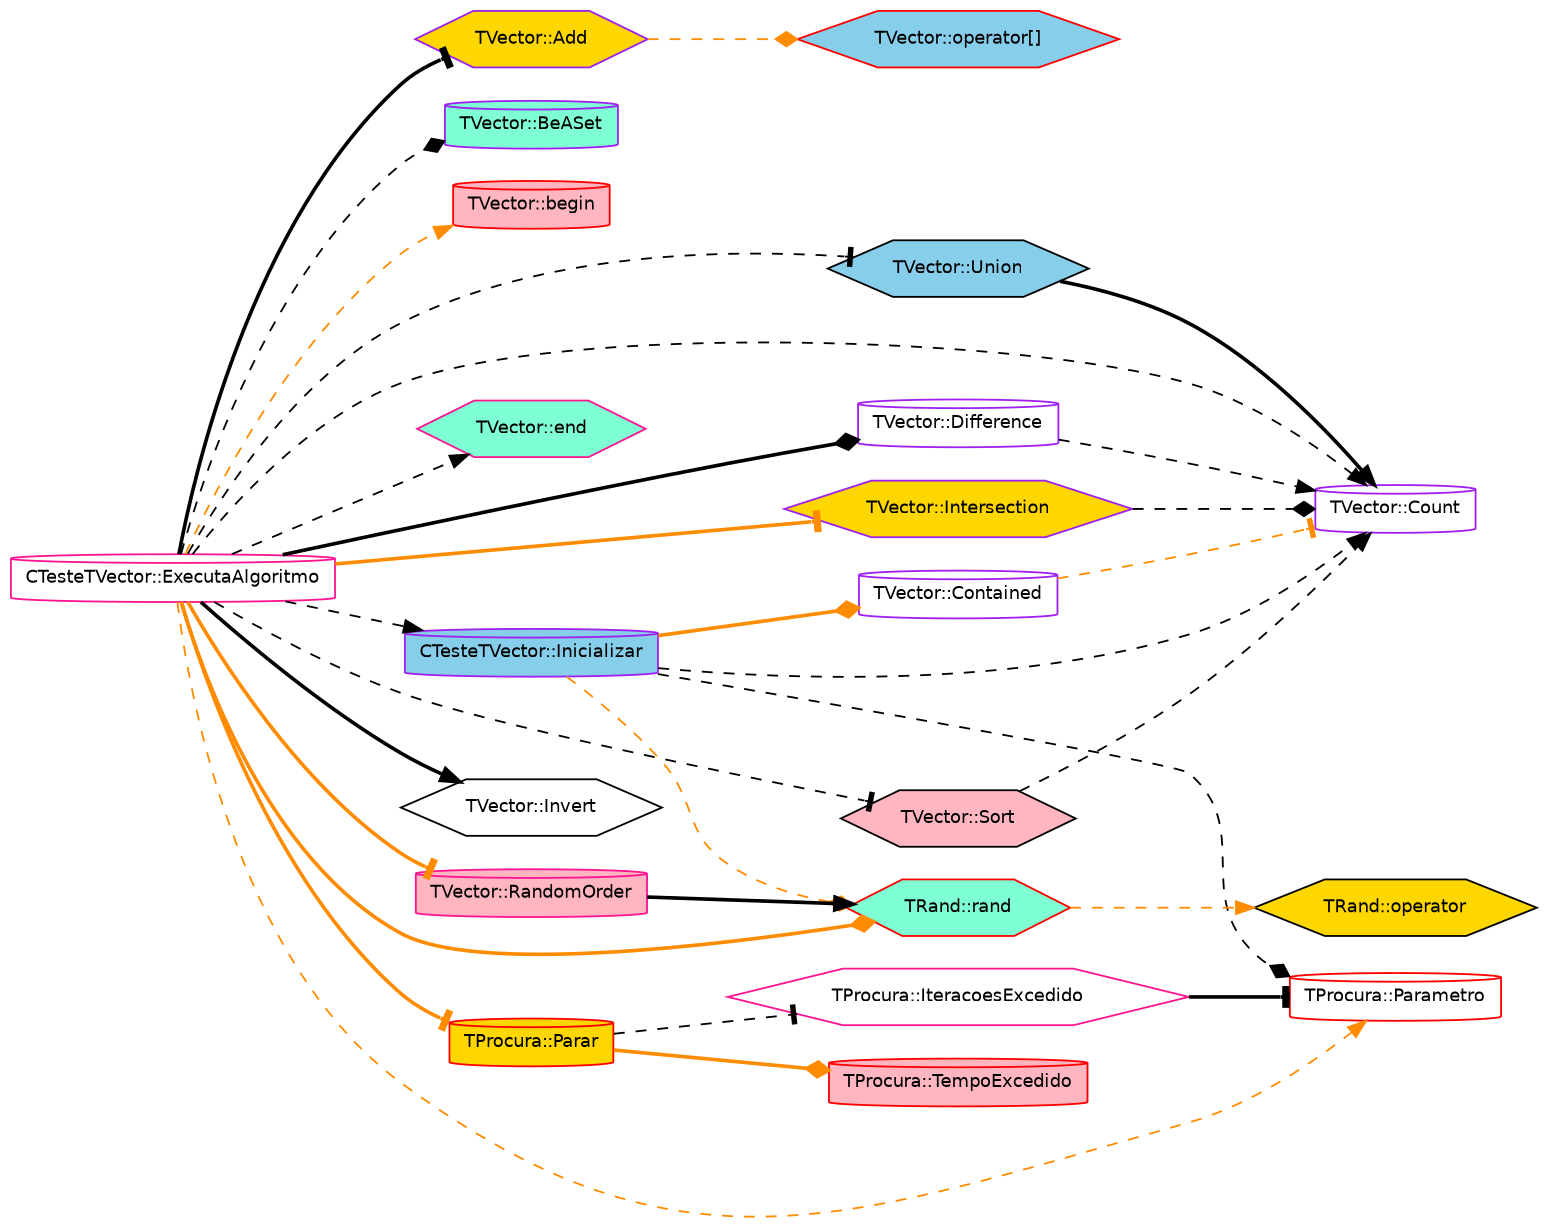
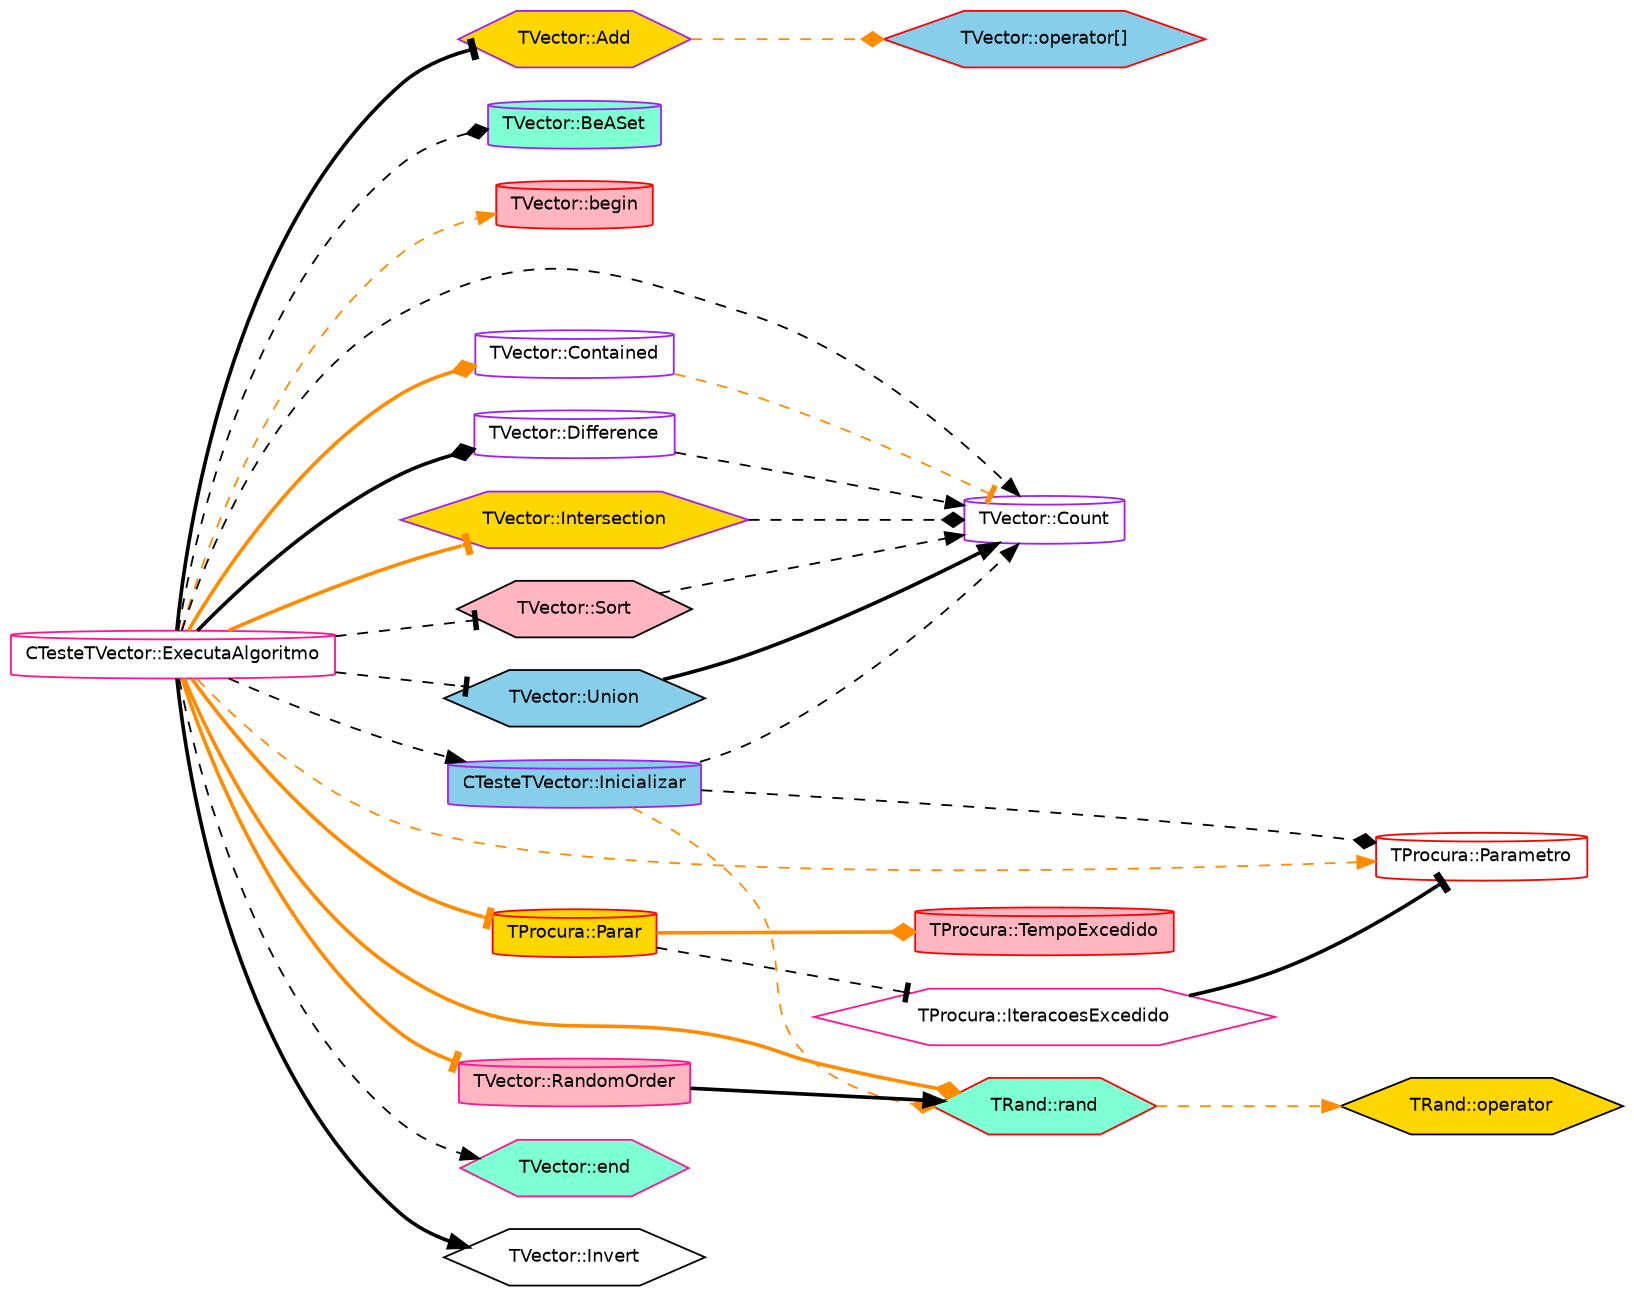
edge "CTesteTVector::Inicializar" -> "TVector::Contained": now "CTesteTVector::ExecutaAlgoritmo" -> "TVector::Contained"
